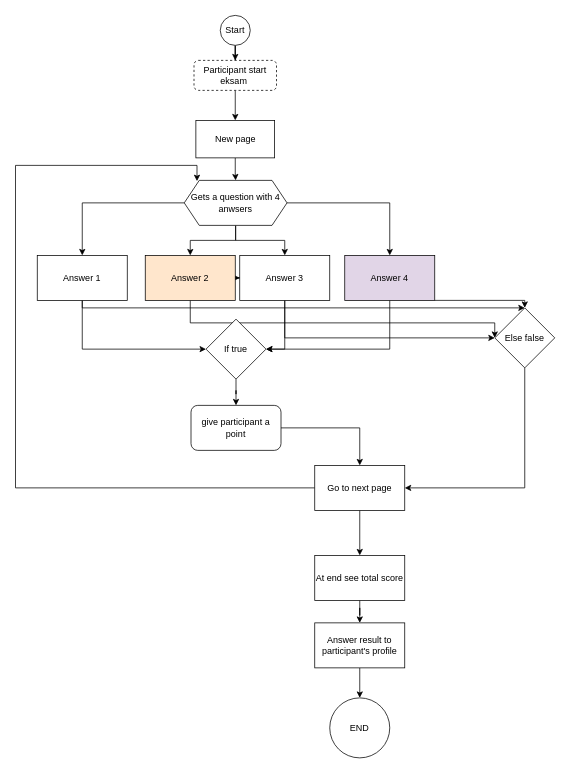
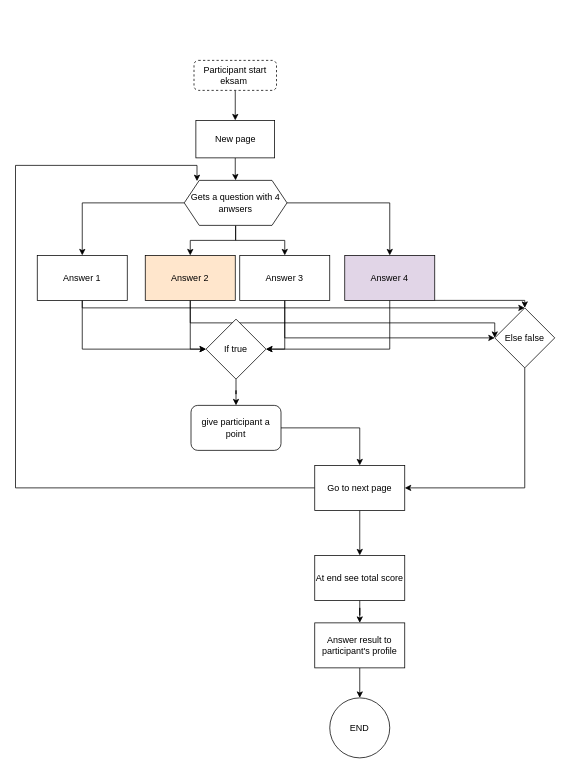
node "Start": removed
edge "Start" -> "Participant start eksam": removed
edge "Answer 2" -> "Answer 3": now "Answer 2" -> "If true"
